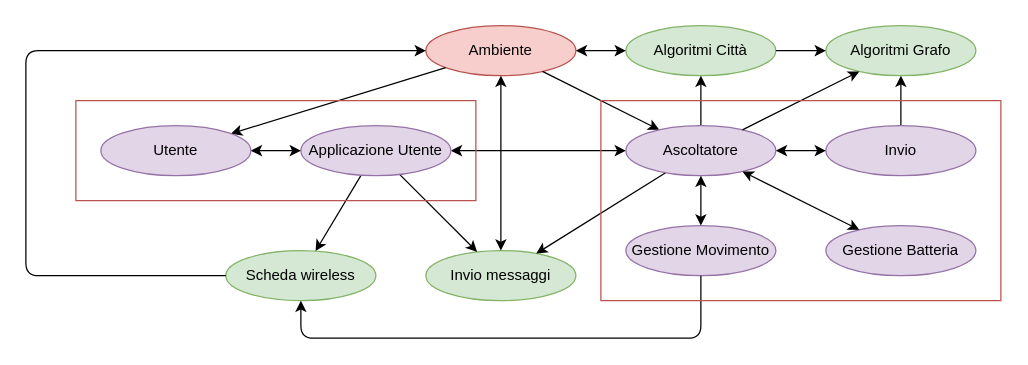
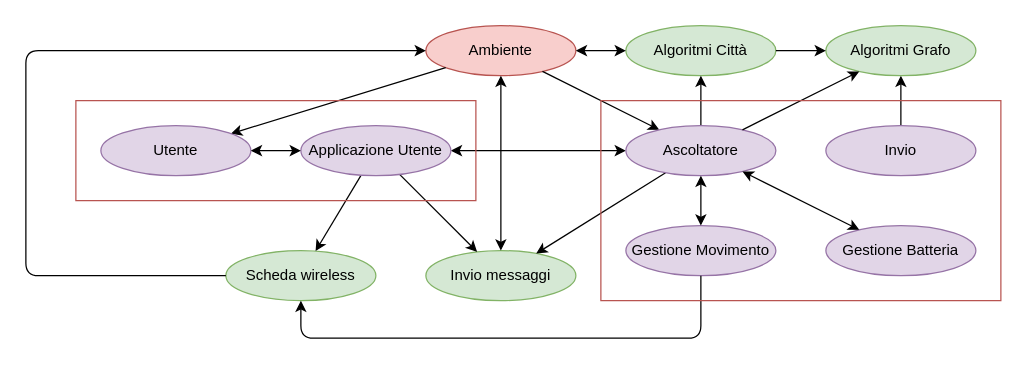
edge "Ascoltatore" -- "Invio": removed
